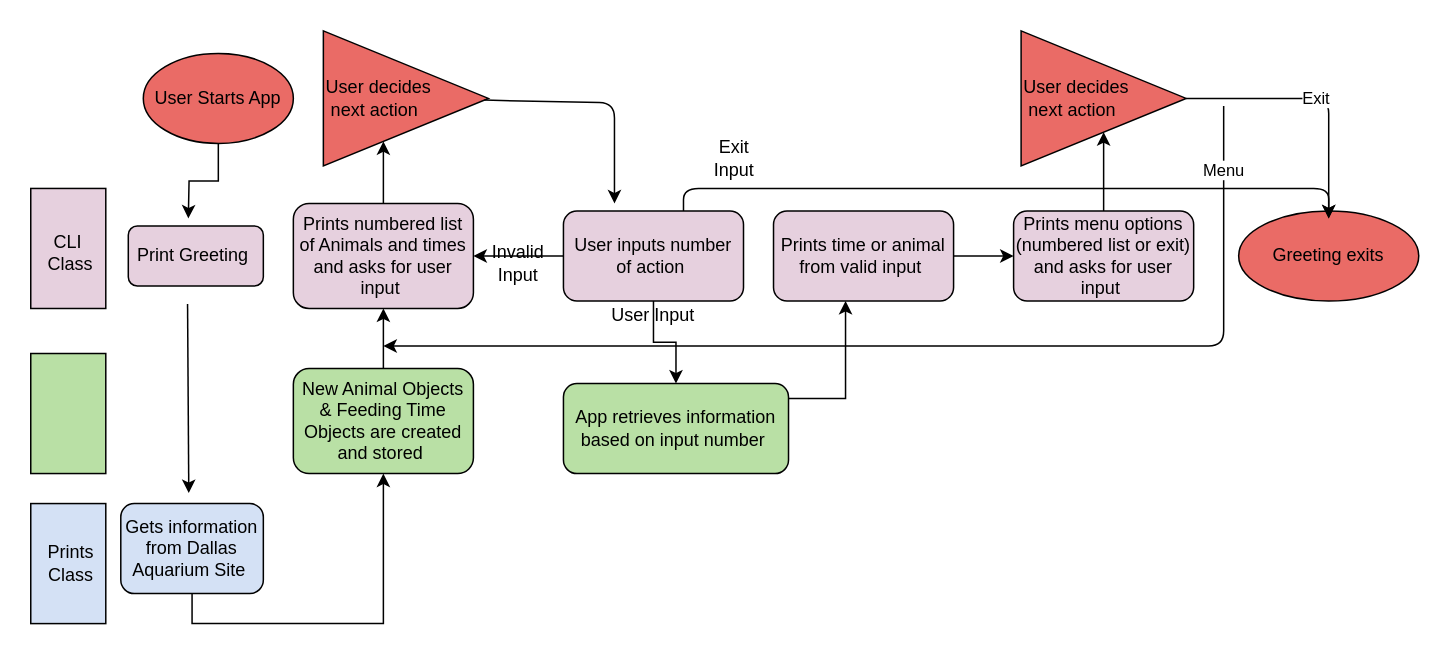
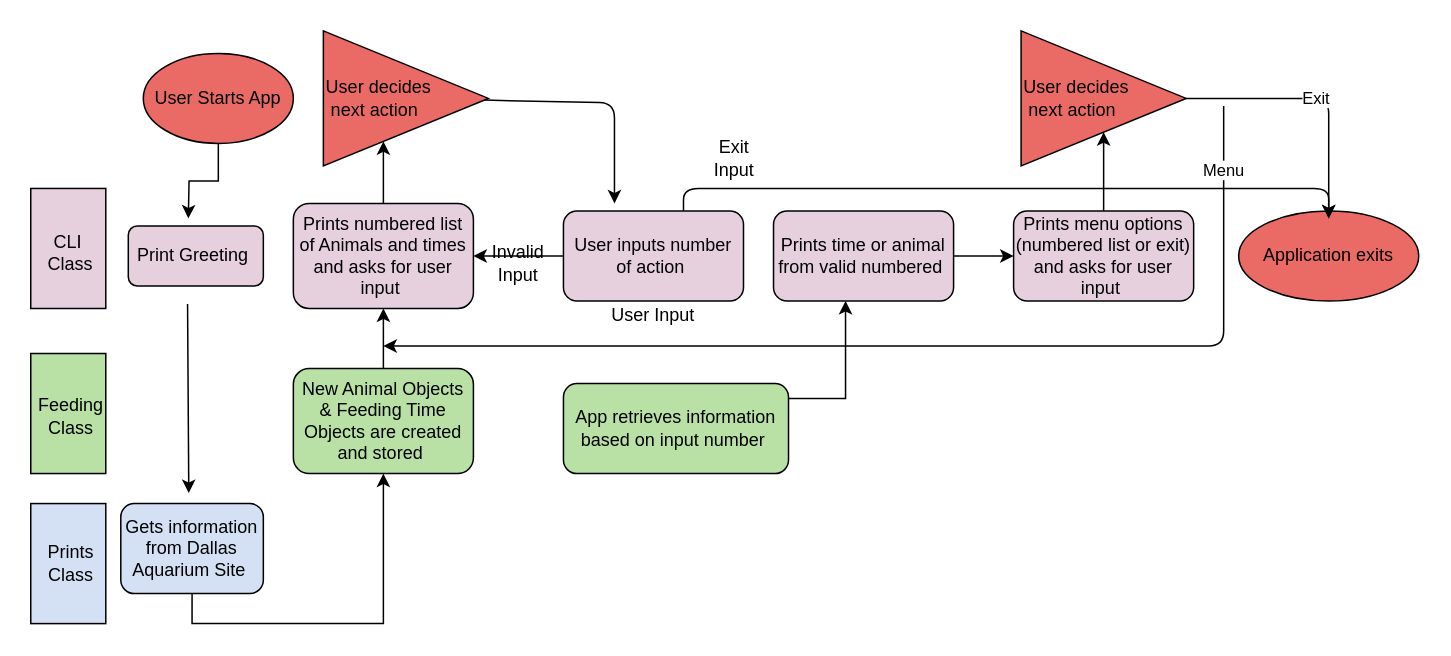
node "Prints time or animal from valid input": label "Prints time or animal from valid input" -> "Prints time or animal from valid numbered"
node "Greeting exits": label "Greeting exits" -> "Application exits"
edge "User inputs number of action" -> "App retrieves information based on input number": removed
node "Feeding Class": added
